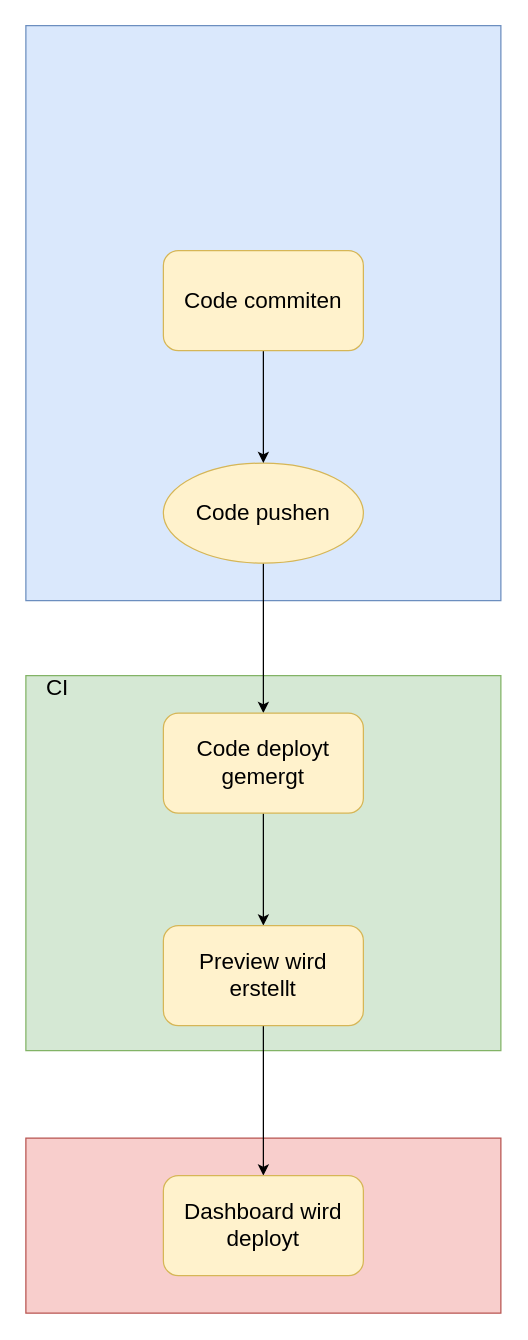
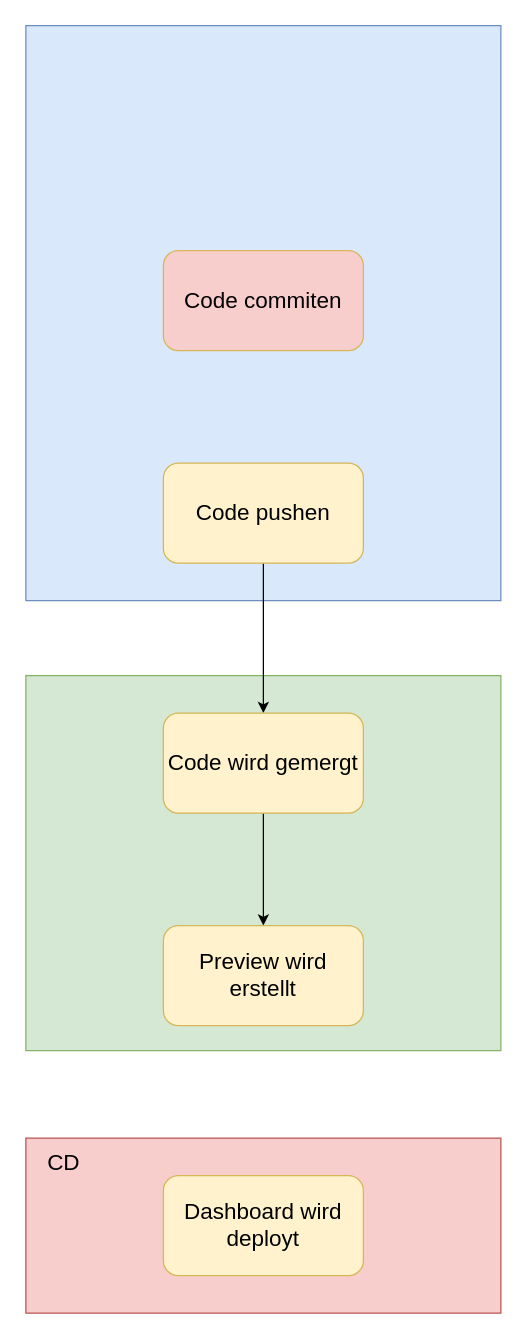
node "Code commiten": fillcolor #fff2cc -> #f8cecc
edge "Code commiten" -> "Code pushen": removed
node "Code pushen": shape ellipse -> rounded rectangle
node "CI": removed
node "Code deployt gemergt": label "Code deployt gemergt" -> "Code wird gemergt"
edge "Preview wird erstellt" -> "Dashboard wird deployt": removed
node "CD": added
